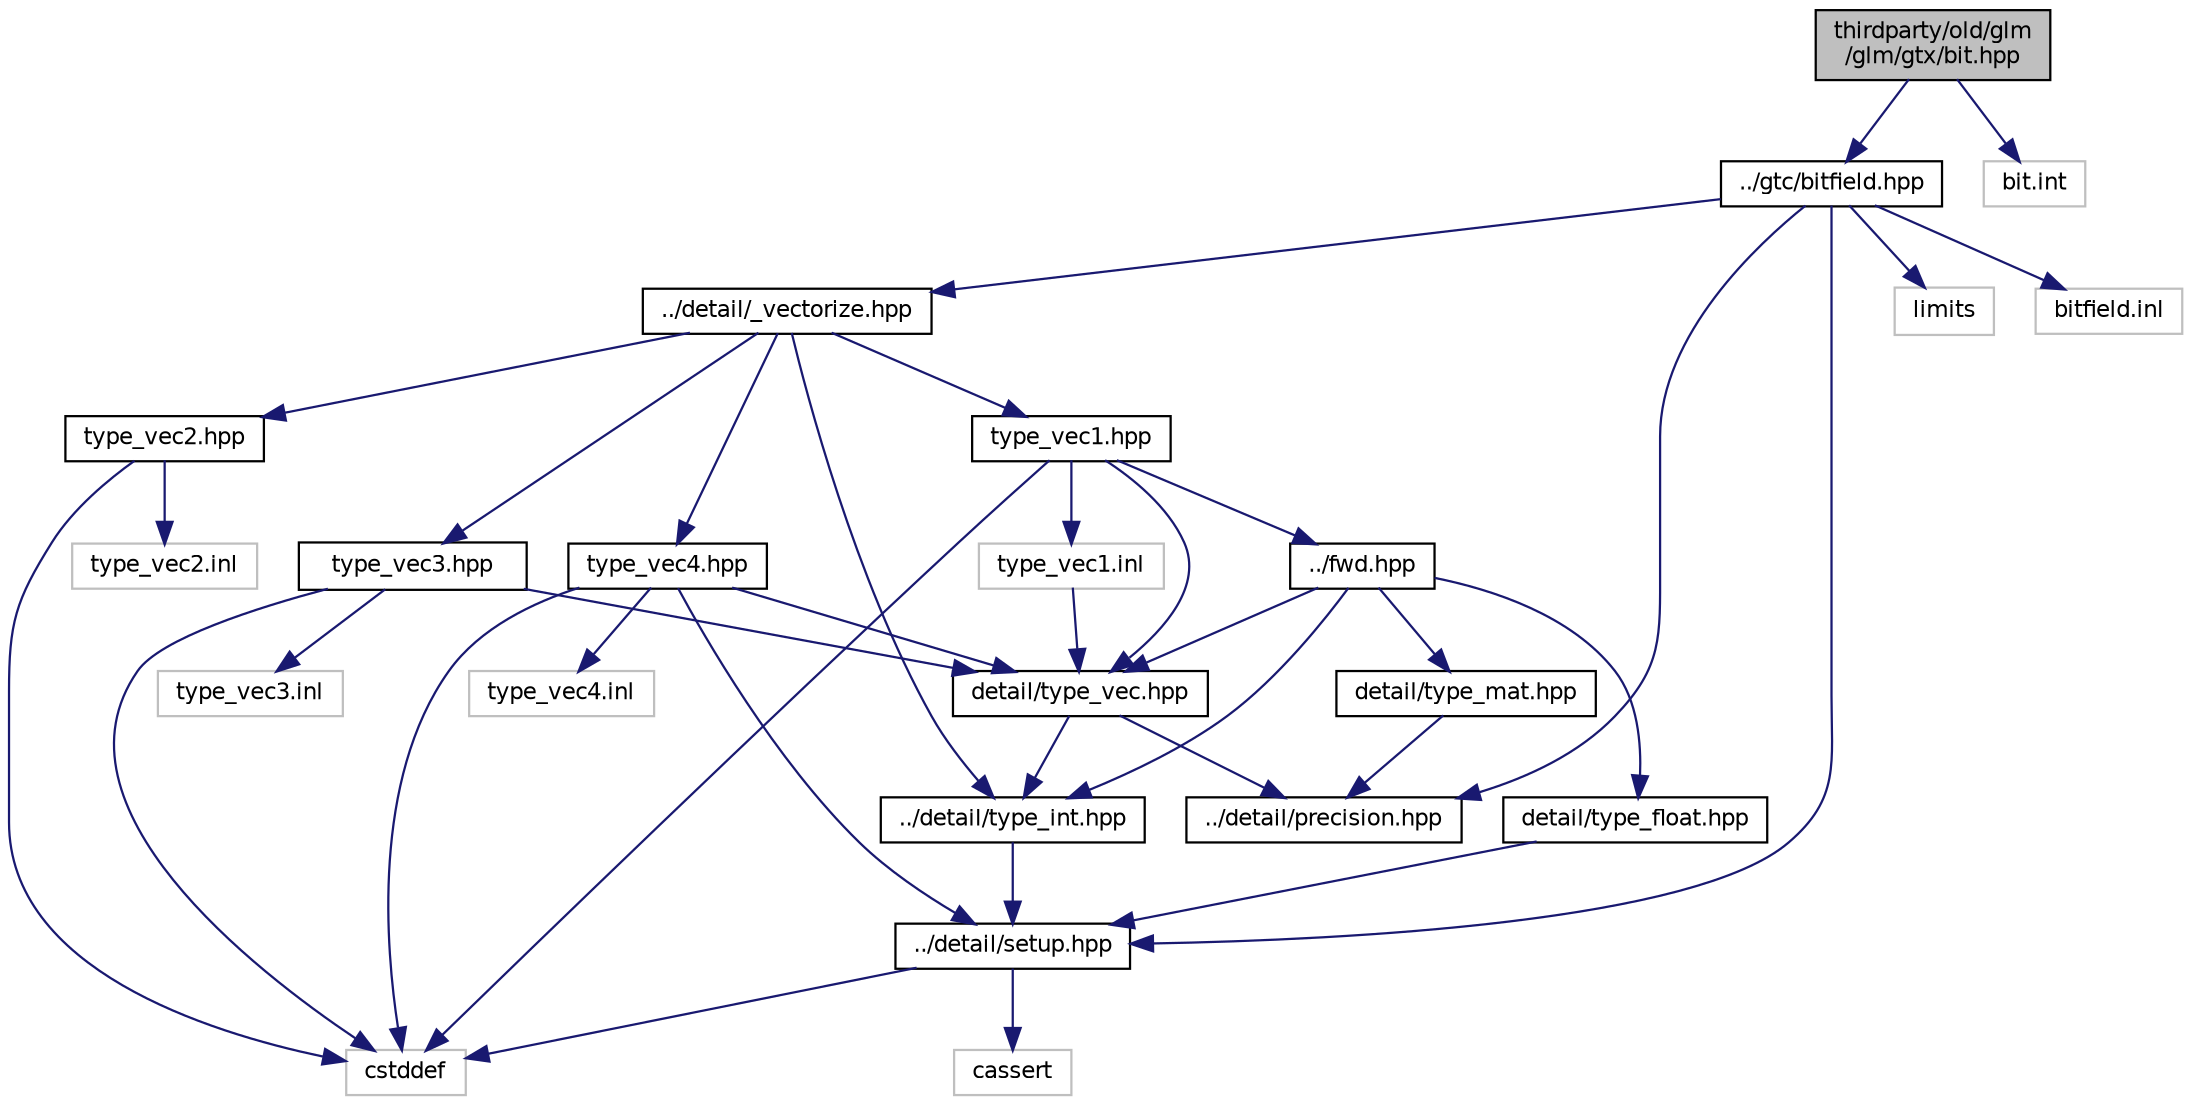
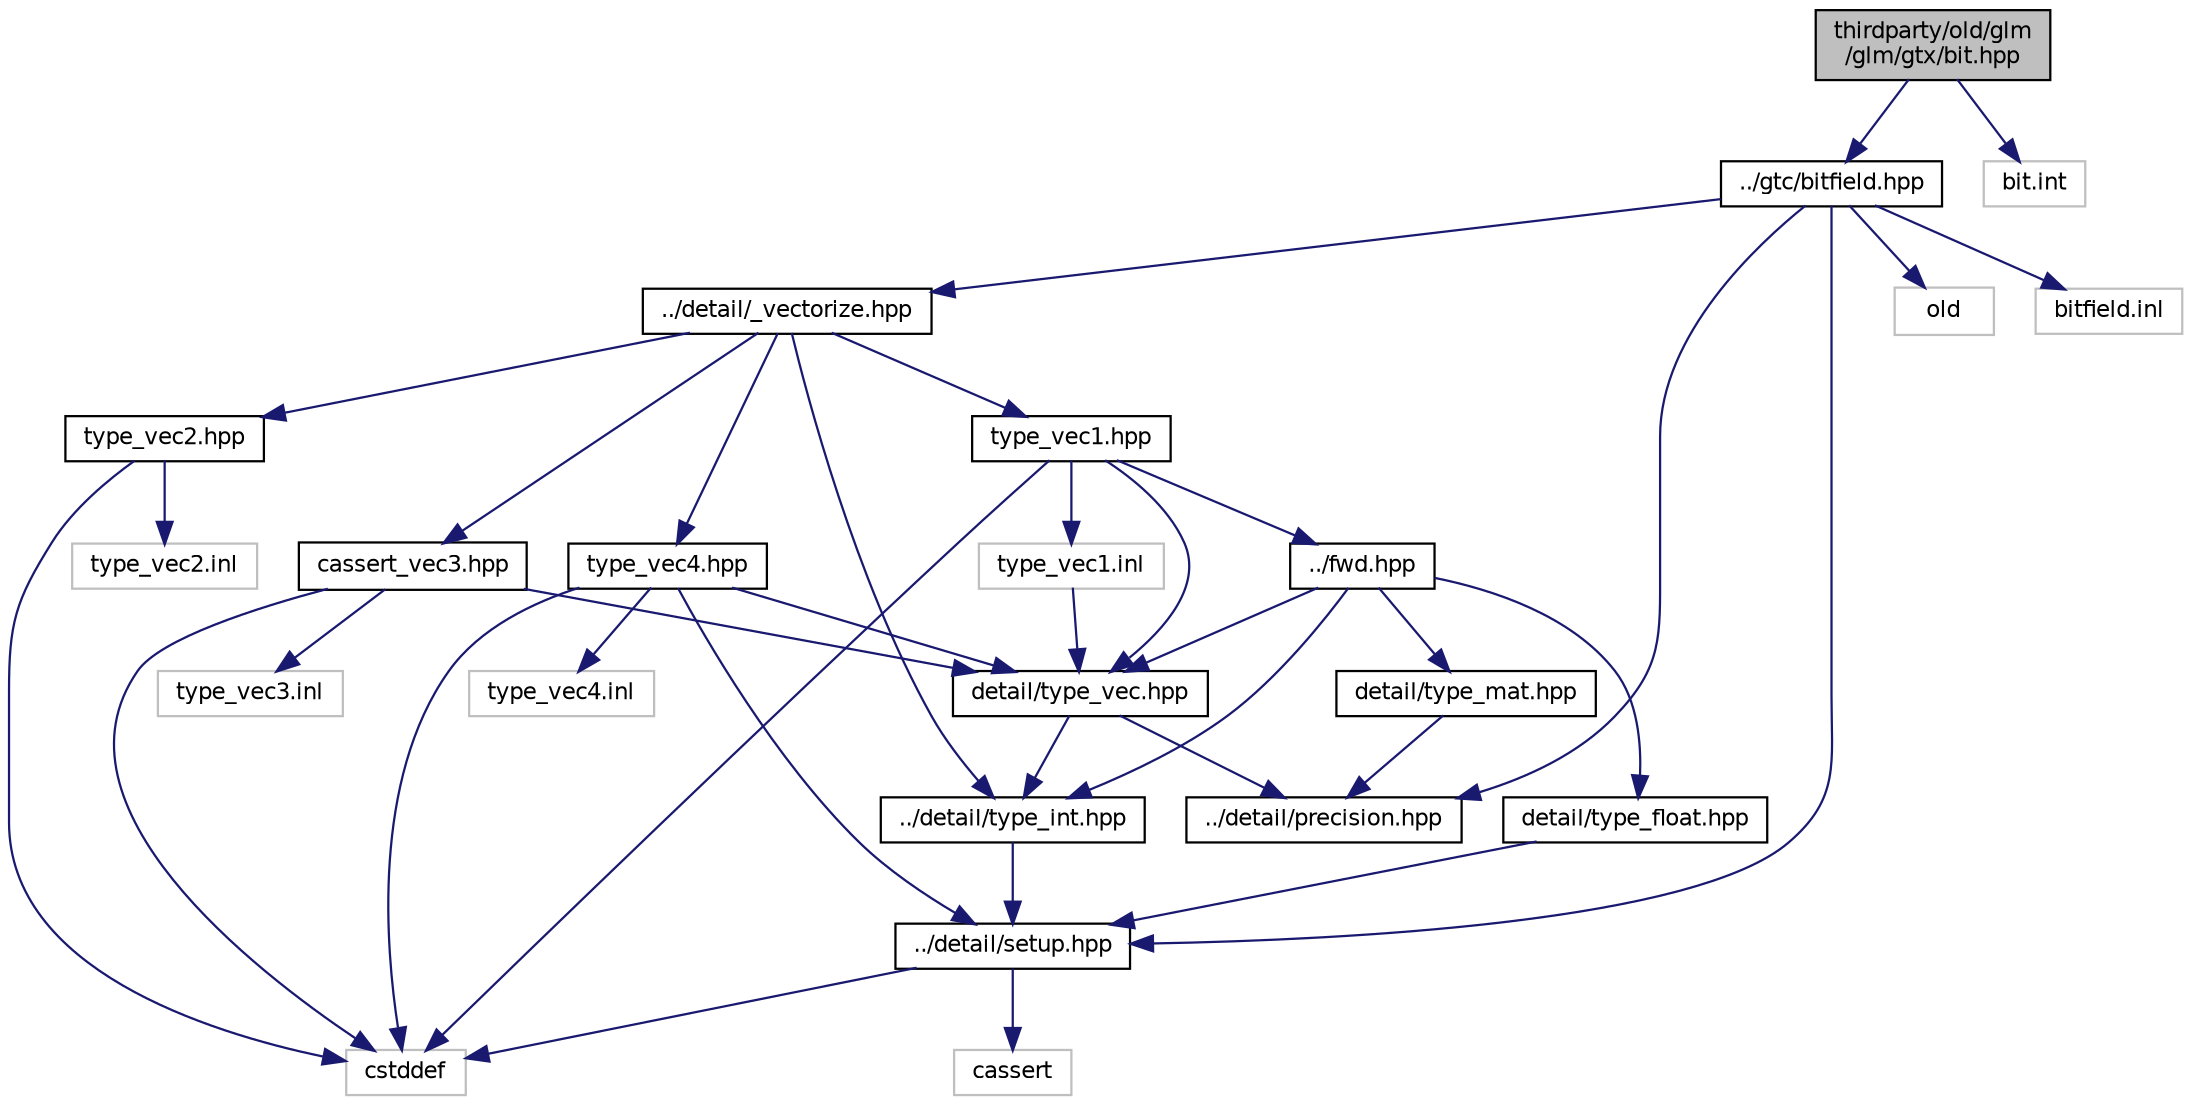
node "limits": label "limits" -> "old"
node "type_vec3.hpp": label "type_vec3.hpp" -> "cassert_vec3.hpp"
